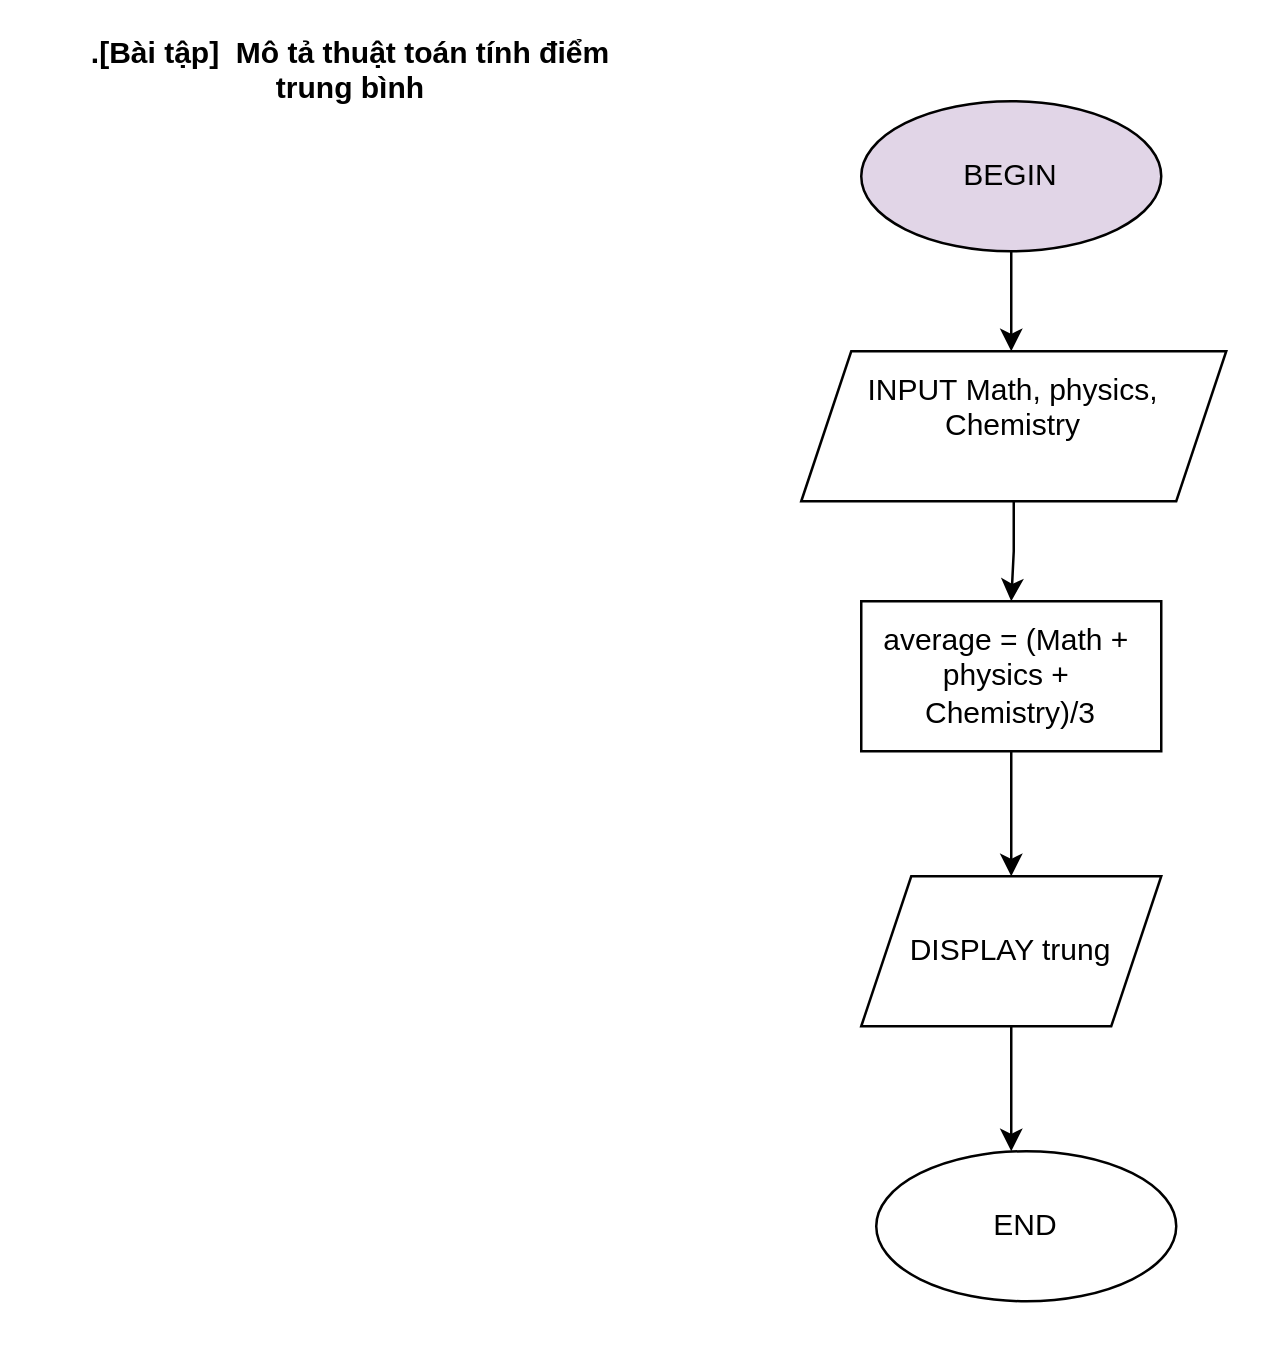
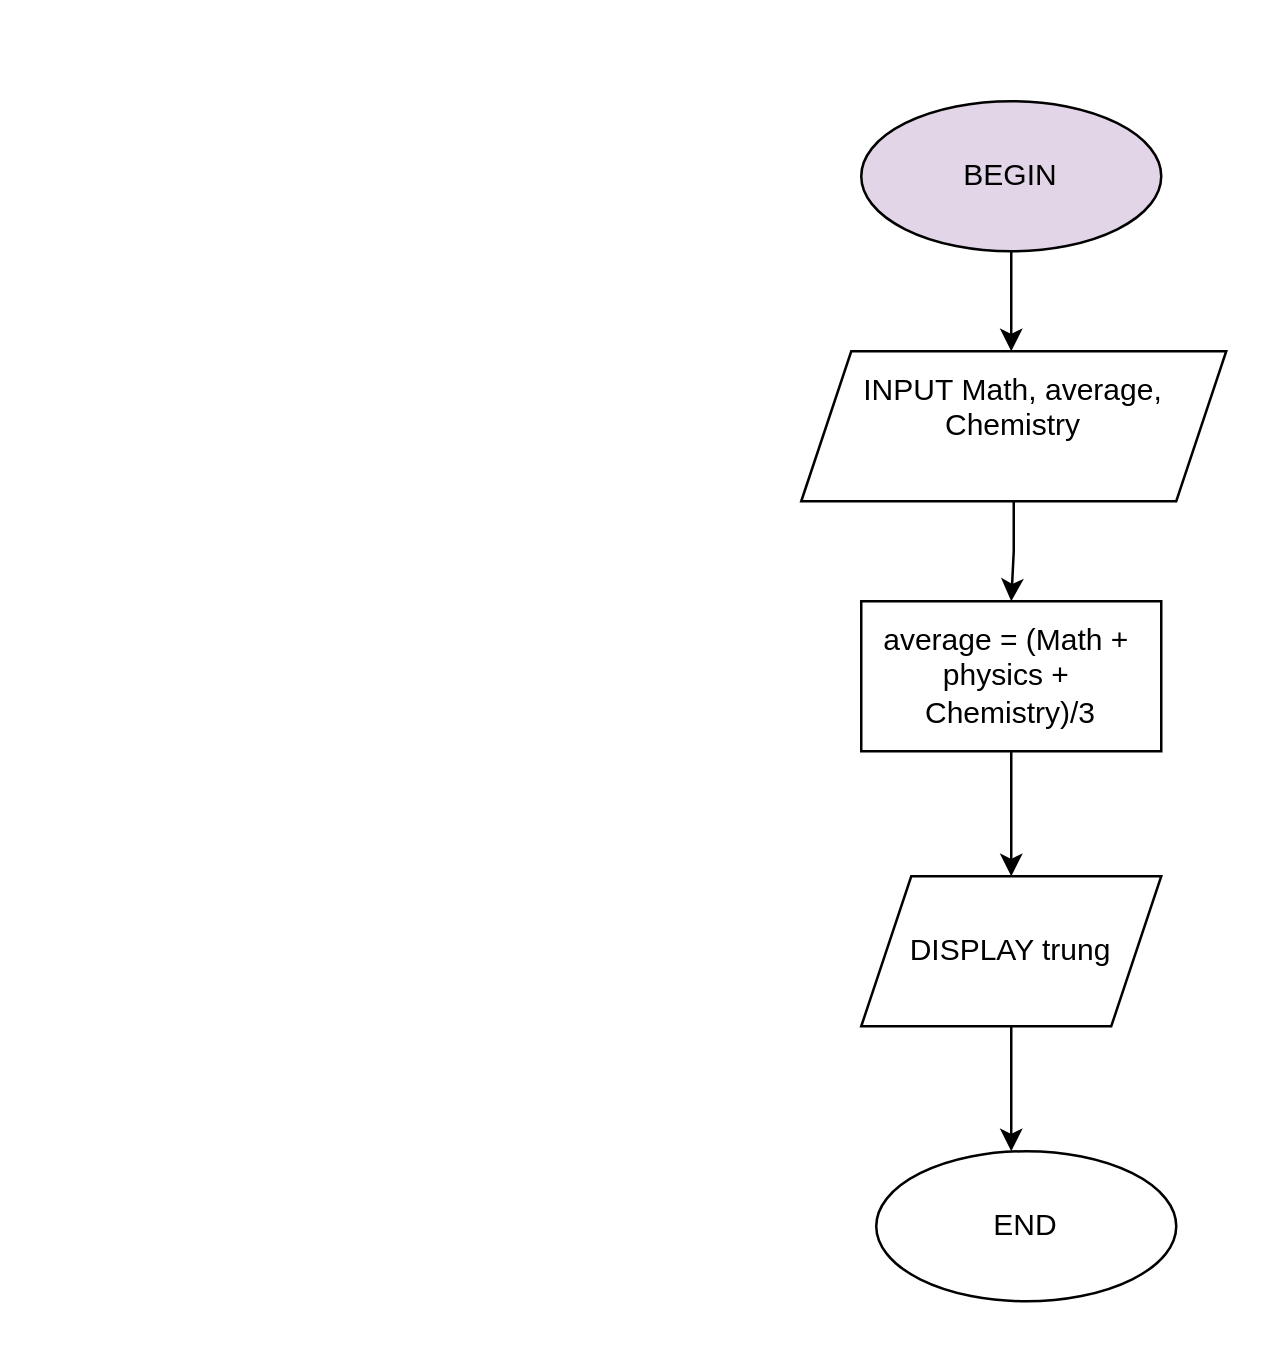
node ".[Bài tập] Mô tả thuật toán tính điểm trung bình": removed
node "INPUT Math, physics, Chemistry": label "INPUT Math, physics, Chemistry" -> "INPUT Math, average, Chemistry"
